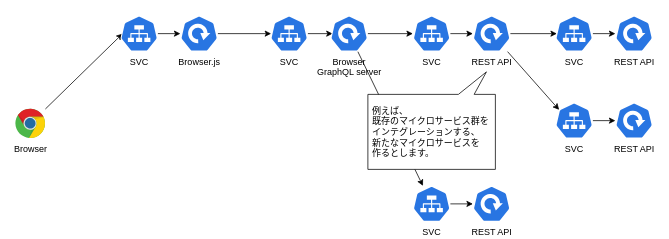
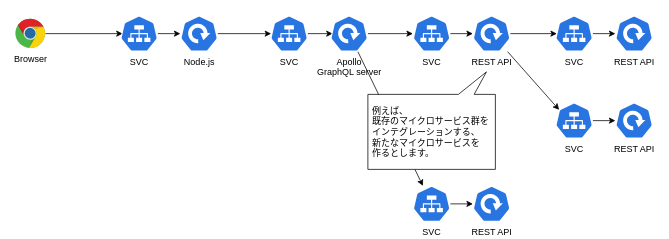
node "Browser.js": label "Browser.js" -> "Node.js"
node "Browser GraphQL server": label "Browser GraphQL server" -> "Apollo GraphQL server"
node "Browser": moved (30, 123) -> (30, 33)
